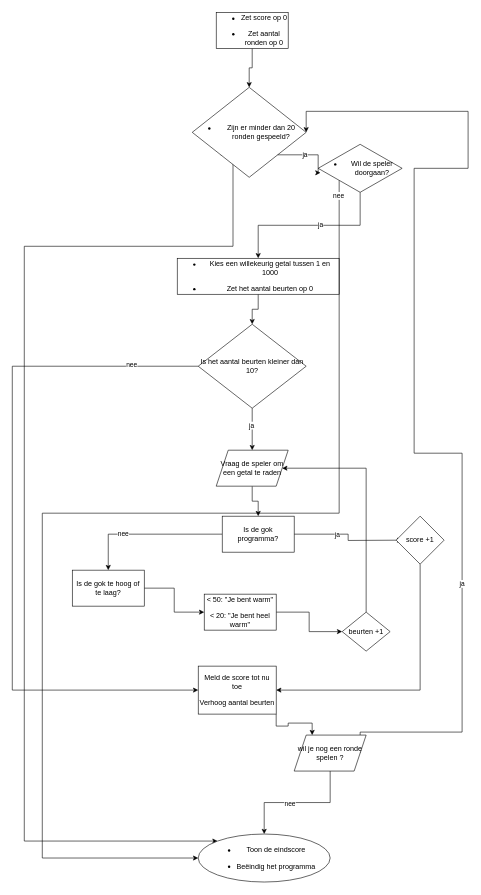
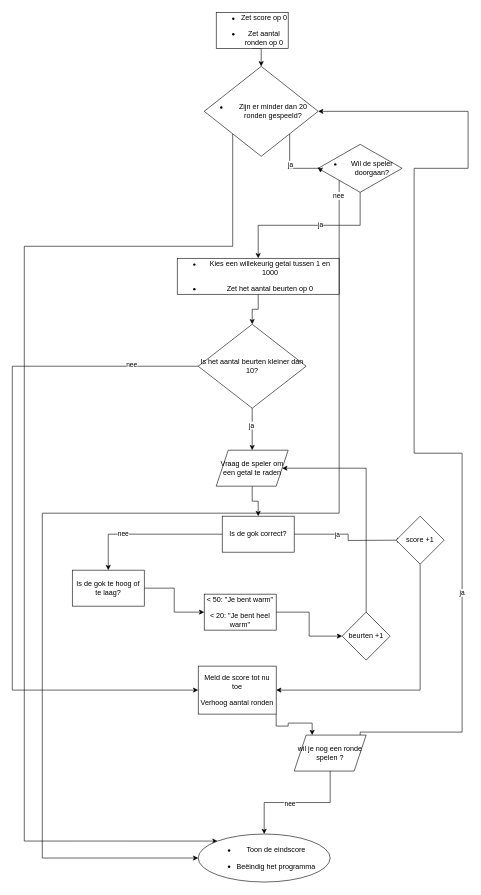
node "Zijn er minder dan 20 ronden gespeeld?": moved (249, 132) -> (261, 111)
node "Is de gok programma?": label "Is de gok programma?" -> "Is de gok correct?"
node "beurten +1": size 48x39 -> 48x48
node "Meld de score tot nu toe Verhoog aantal beurten": label "Meld de score tot nu toe Verhoog aantal beurten" -> "Meld de score tot nu toe Verhoog aantal ronden"
